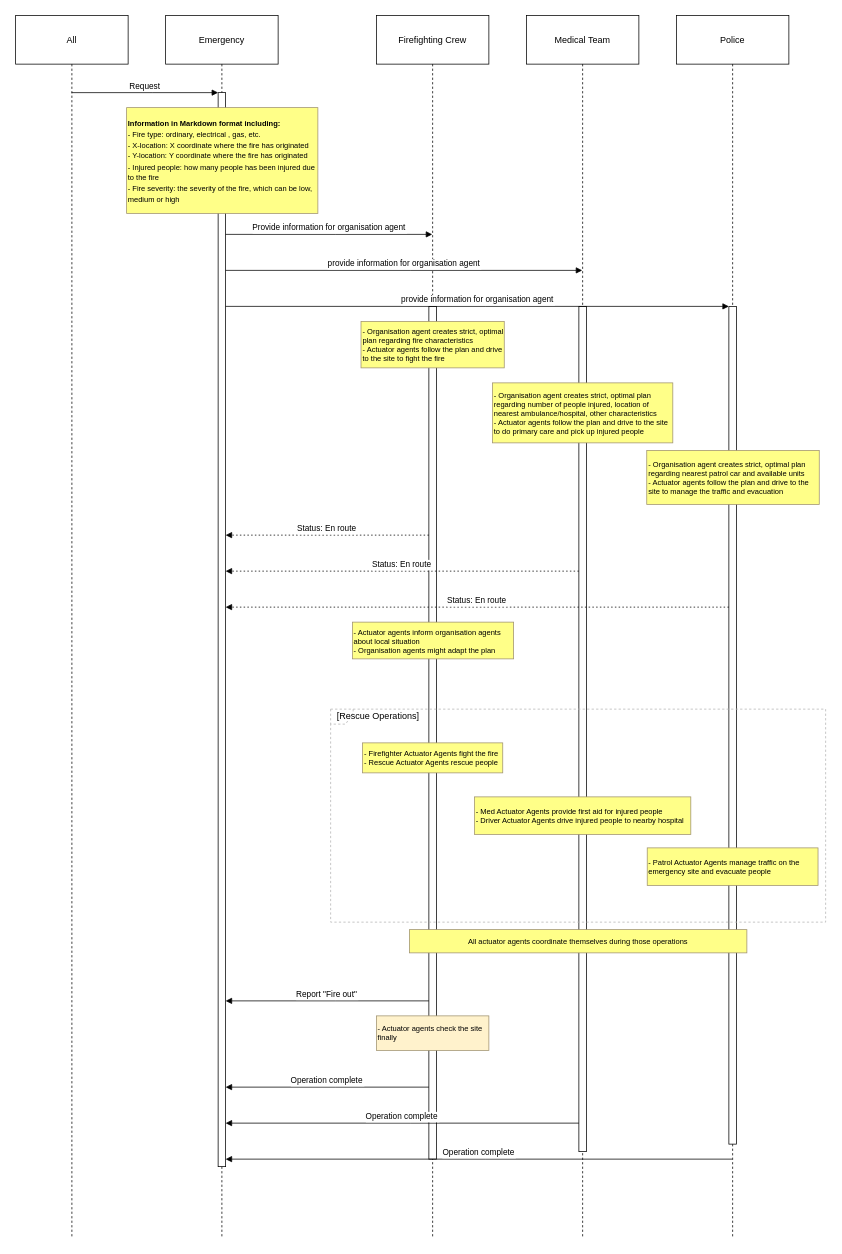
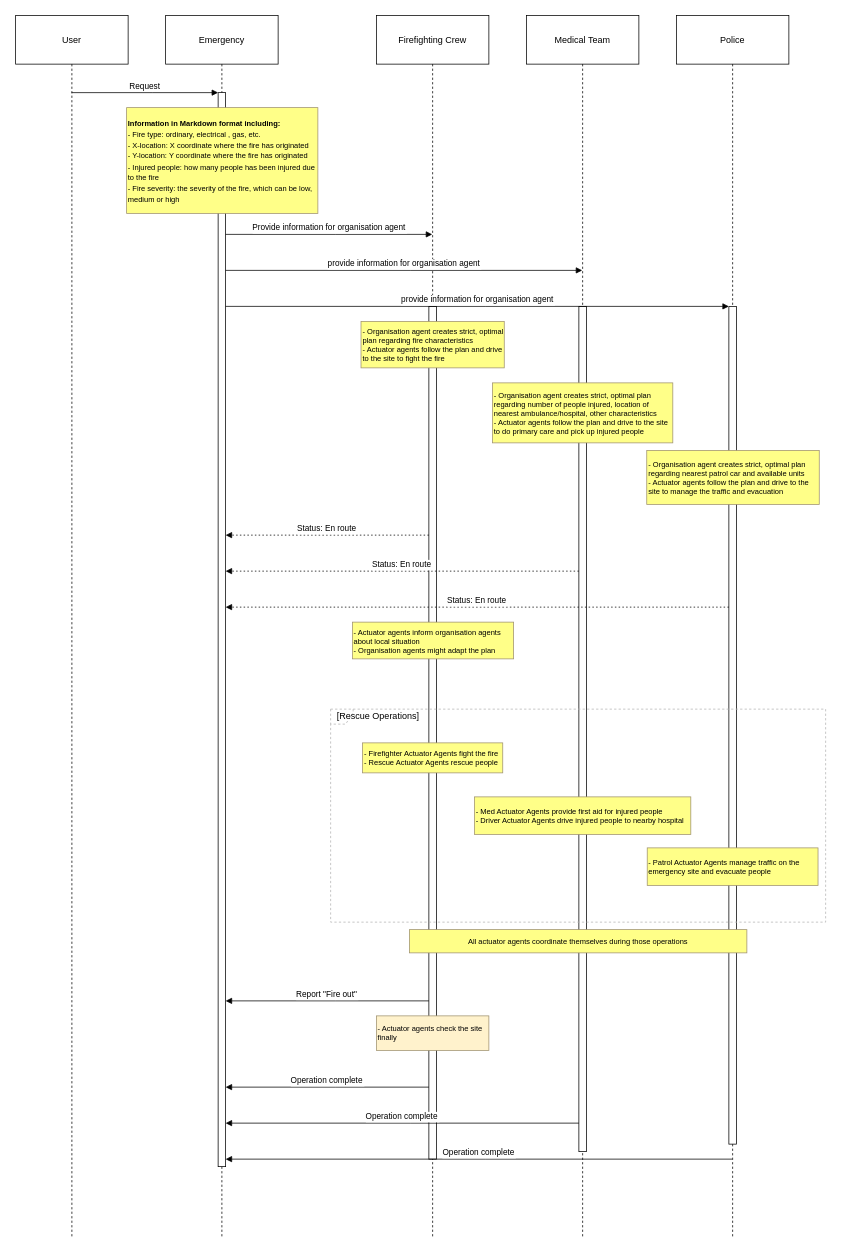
node "All": label "All" -> "User"
